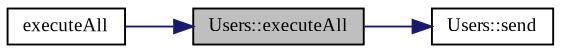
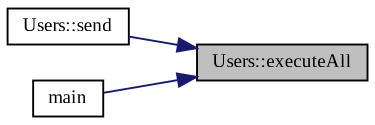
node "executeAll": label "executeAll" -> "main"
edge "Users::executeAll" -> "Users::send": reversed
